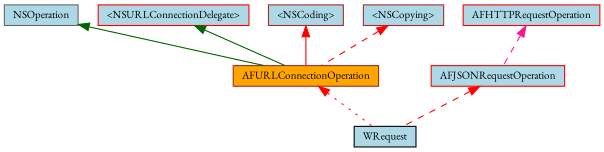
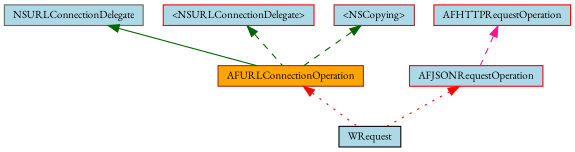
node "NSOperation": label "NSOperation" -> "NSURLConnectionDelegate"
node "<NSCoding>": removed
edge "AFURLConnectionOperation" -> "<NSURLConnectionDelegate>": style solid -> dashed
edge "AFURLConnectionOperation" -> "<NSCopying>": color red -> darkgreen
edge "WRequest" -> "AFJSONRequestOperation": style dashed -> dotted
